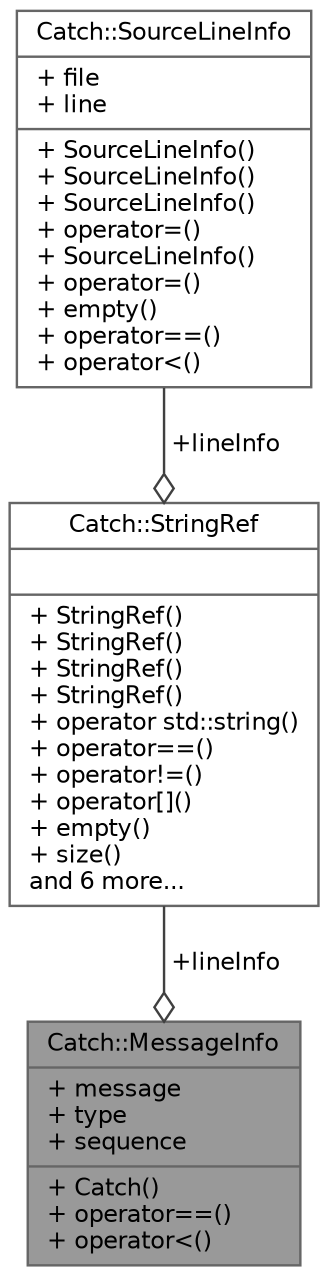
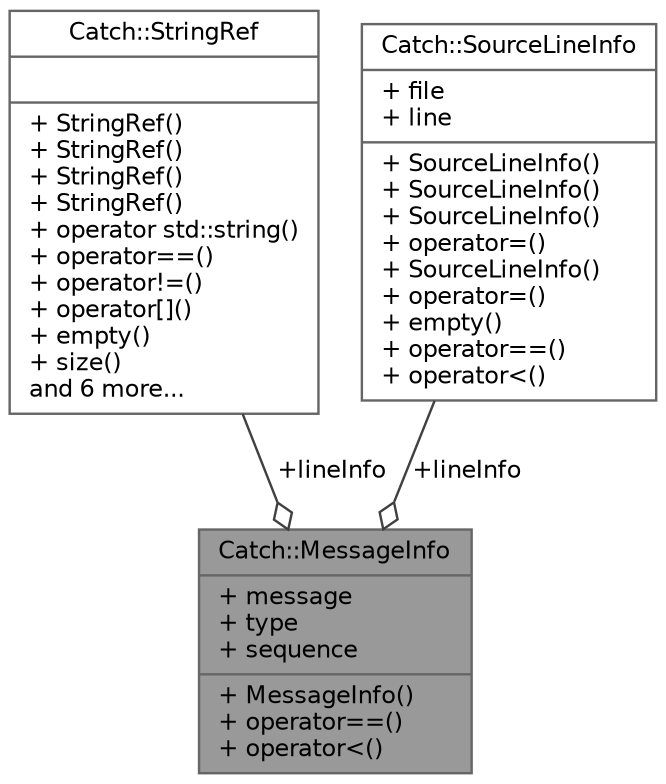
edge "Catch::SourceLineInfo" -> "Catch::StringRef": now "Catch::SourceLineInfo" -> "Catch::MessageInfo"
node "Catch::MessageInfo": text "+ Catch()" -> "+ MessageInfo()"
